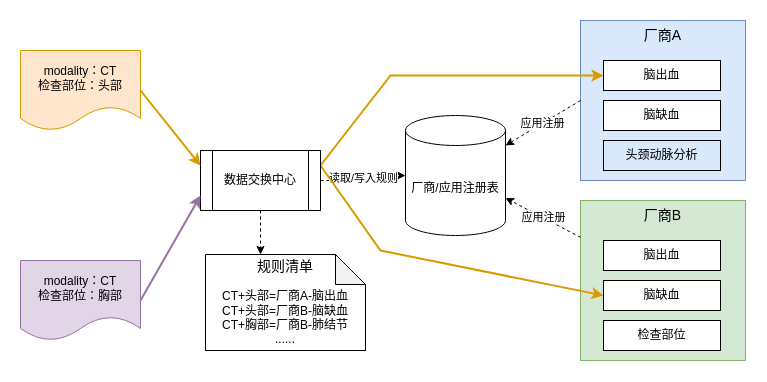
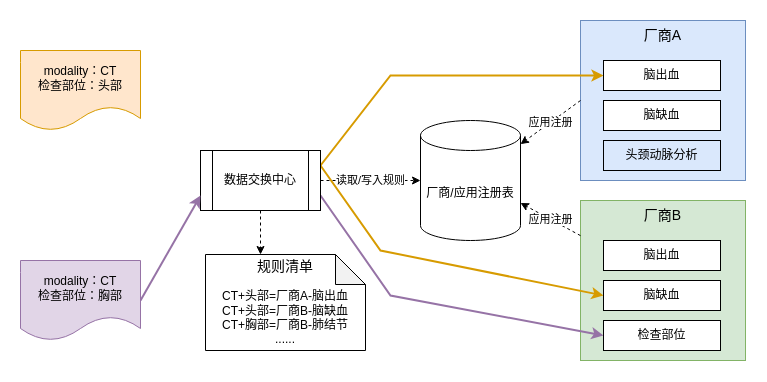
edge "modality：CT 检查部位：头部" -> "数据交换中心": removed
node "厂商/应用注册表": moved (456, 176) -> (471, 181)
edge "数据交换中心" -> "检查部位": added
